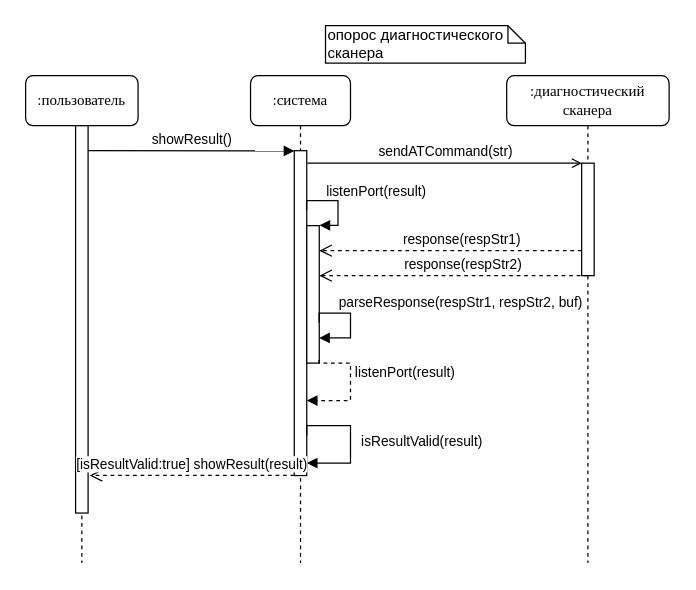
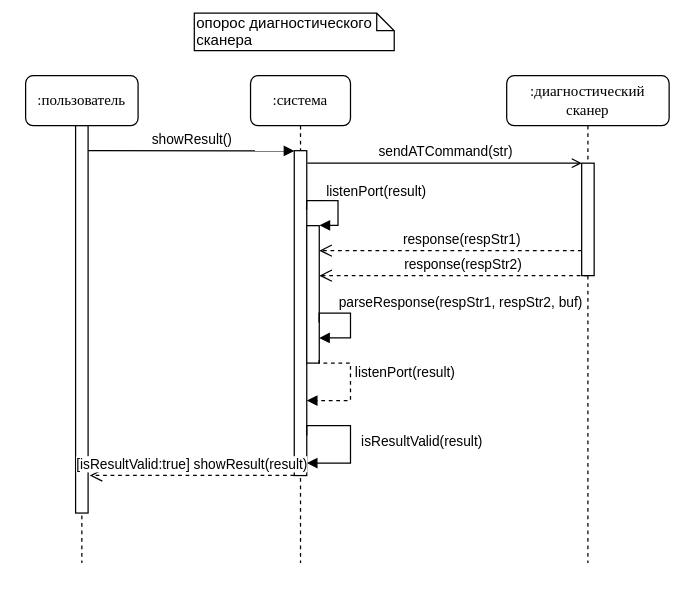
node "опорос диагностического сканера": moved (426, 44) -> (294, 32)
node ":диагностический сканера": label ":диагностический сканера" -> ":диагностический сканер"
